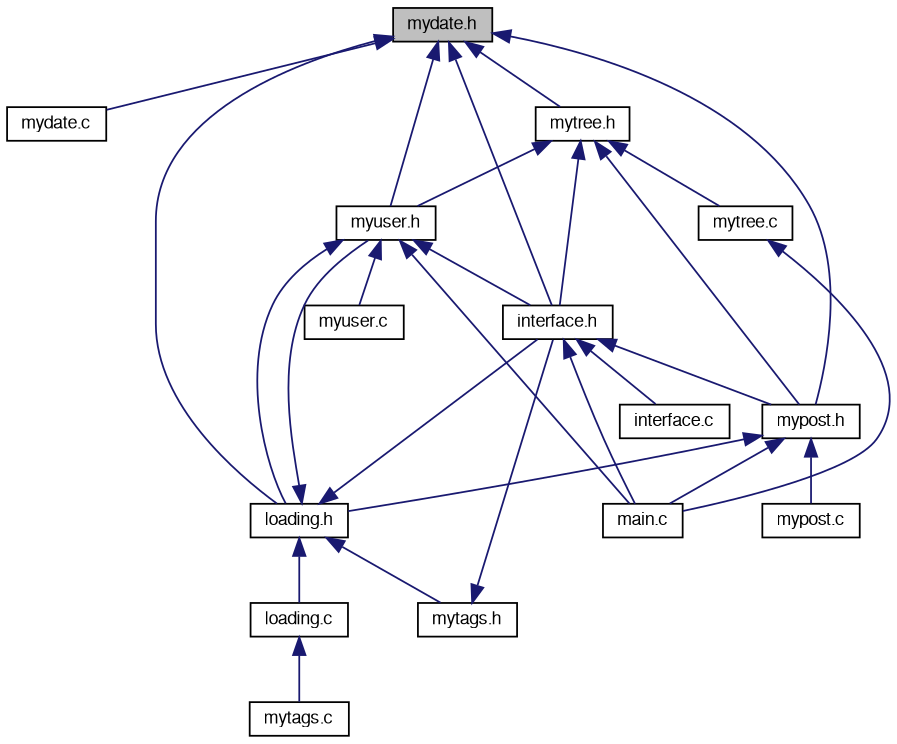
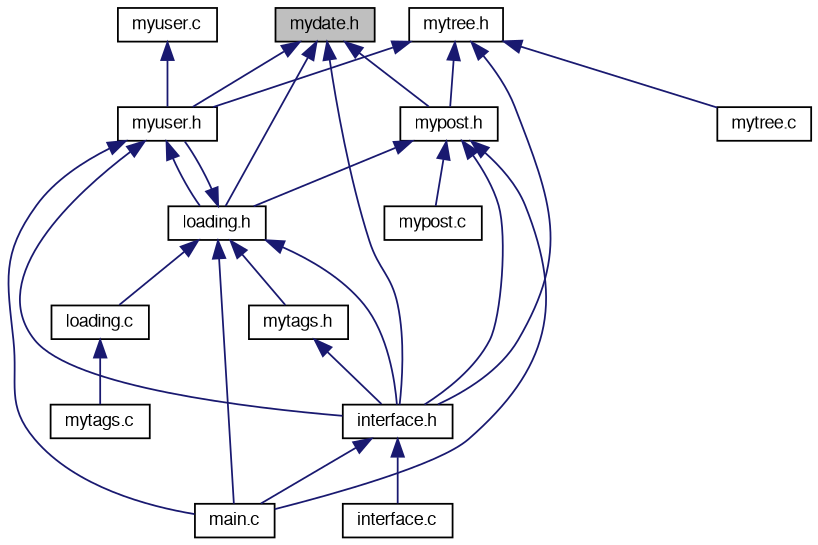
edge "mytree.h" -> "mydate.h": removed
node "mydate.c": removed
edge "myuser.c" -> "myuser.h": reversed
edge "mypost.h" -> "interface.h": reversed
edge "main.c" -> "mytree.c": now "main.c" -> "loading.h"
